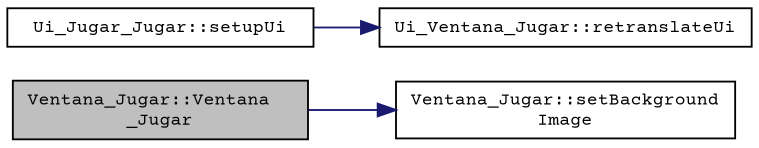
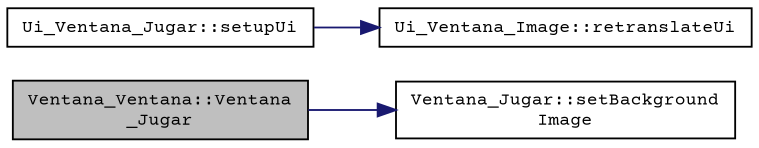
node "Ui_Jugar_Jugar::setupUi": label "Ui_Jugar_Jugar::setupUi" -> "Ui_Ventana_Jugar::setupUi"
node "Ui_Ventana_Jugar::retranslateUi": label "Ui_Ventana_Jugar::retranslateUi" -> "Ui_Ventana_Image::retranslateUi"
node "Ventana_Jugar::Ventana _Jugar": label "Ventana_Jugar::Ventana _Jugar" -> "Ventana_Ventana::Ventana _Jugar"
